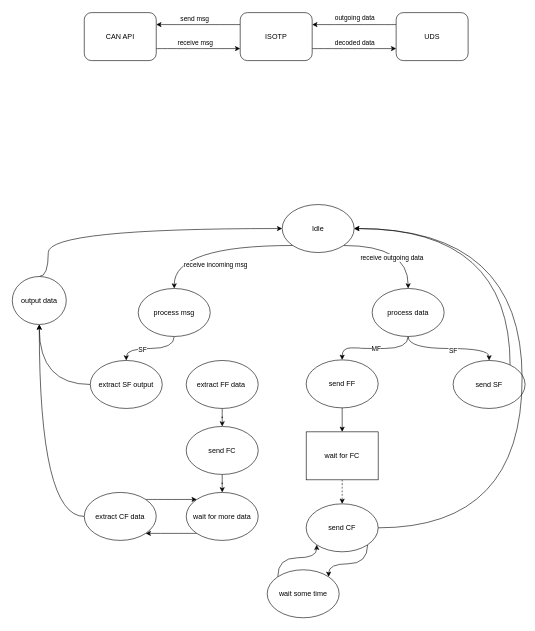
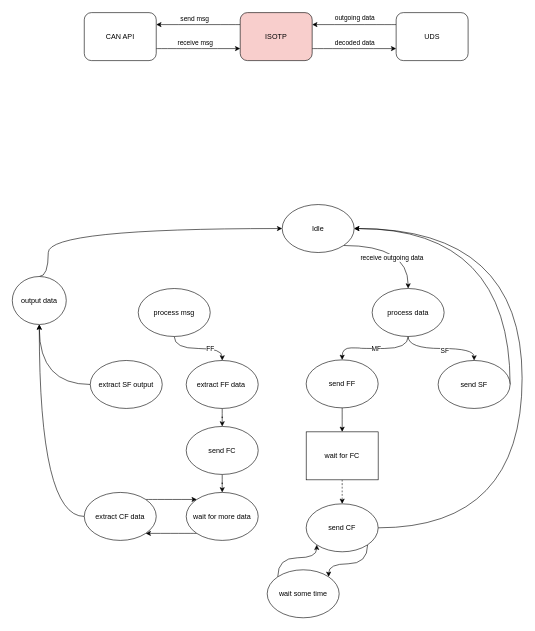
node "ISOTP": fillcolor #ffffff -> #f8cecc
edge "Idle" -> "process msg": removed, label "receive incoming msg"
edge "process msg" -> "extract SF output": removed, label "SF"
edge "process msg" -> "extract FF data": added, label "FF"
node "send SF": moved (489, 384) -> (474, 384)
